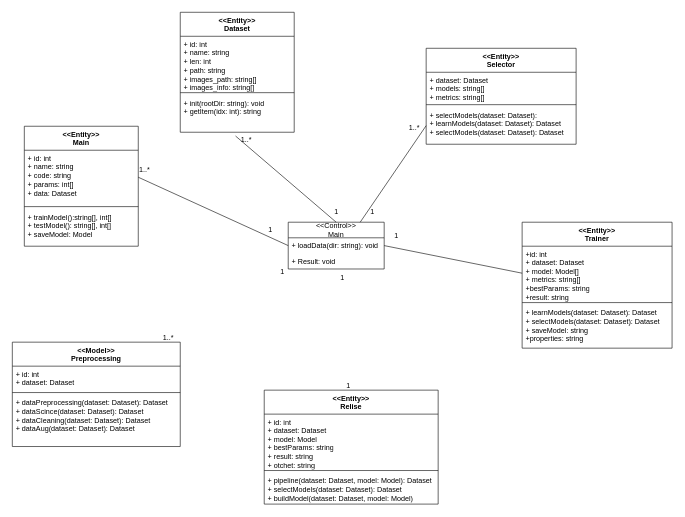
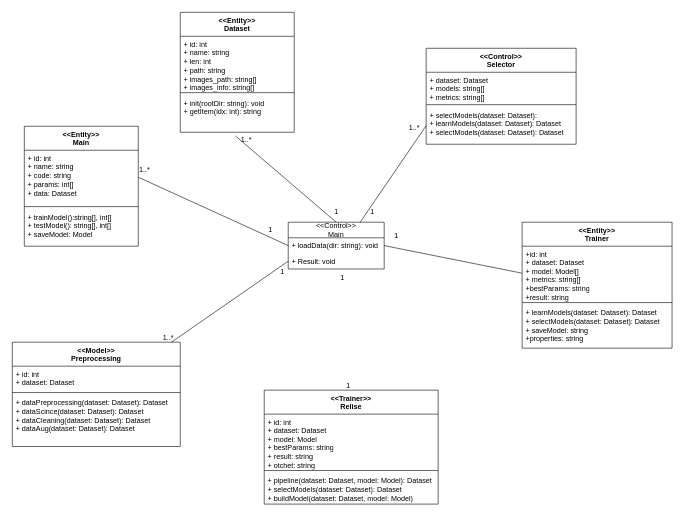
node "<<Entity>> Selector": label "<<Entity>> Selector" -> "<<Control>> Selector"
edge "+ Result: void" -- "<<Model>> Preprocessing": added
node "<<Entity>> Relise": label "<<Entity>> Relise" -> "<<Trainer>> Relise"
